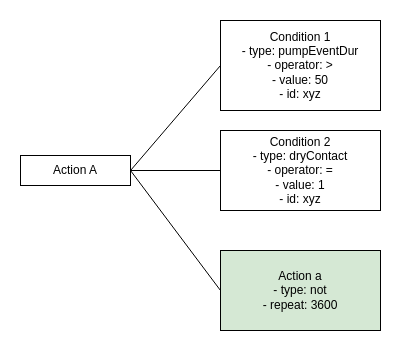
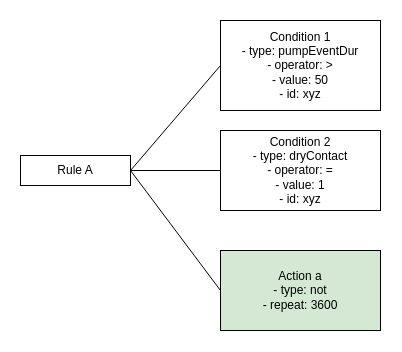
node "Action A": label "Action A" -> "Rule A"
